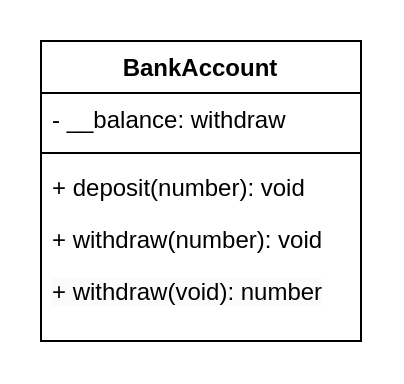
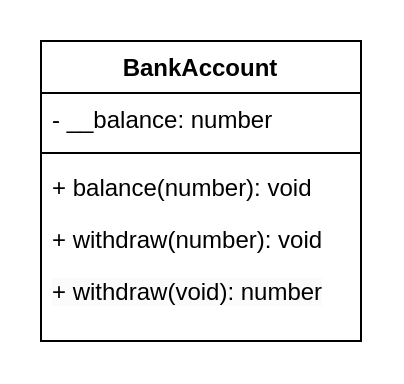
node "- __balance: withdraw": label "- __balance: withdraw" -> "- __balance: number"
node "+ deposit(number): void": label "+ deposit(number): void" -> "+ balance(number): void"
